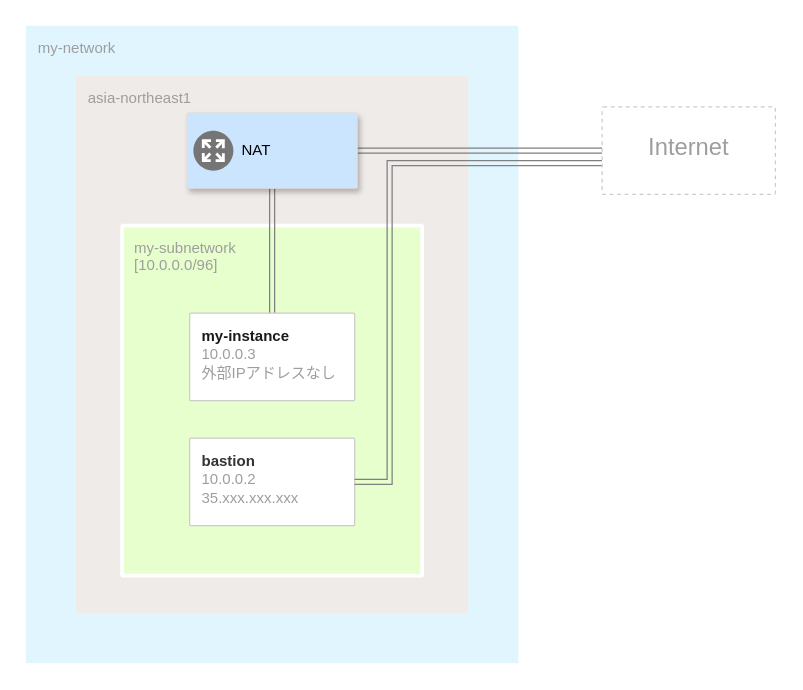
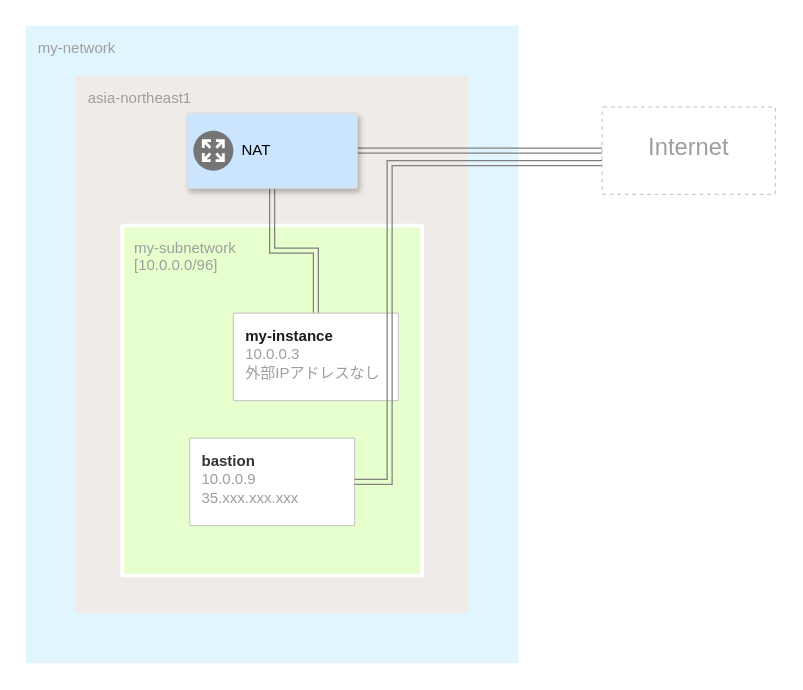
node "my-instance 10.0.0.3 外部IPアドレスなし": moved (272, 357) -> (316, 357)
node "bastion 10.0.0.2 35.xxx.xxx.xxx": label "bastion 10.0.0.2 35.xxx.xxx.xxx" -> "bastion 10.0.0.9 35.xxx.xxx.xxx"
